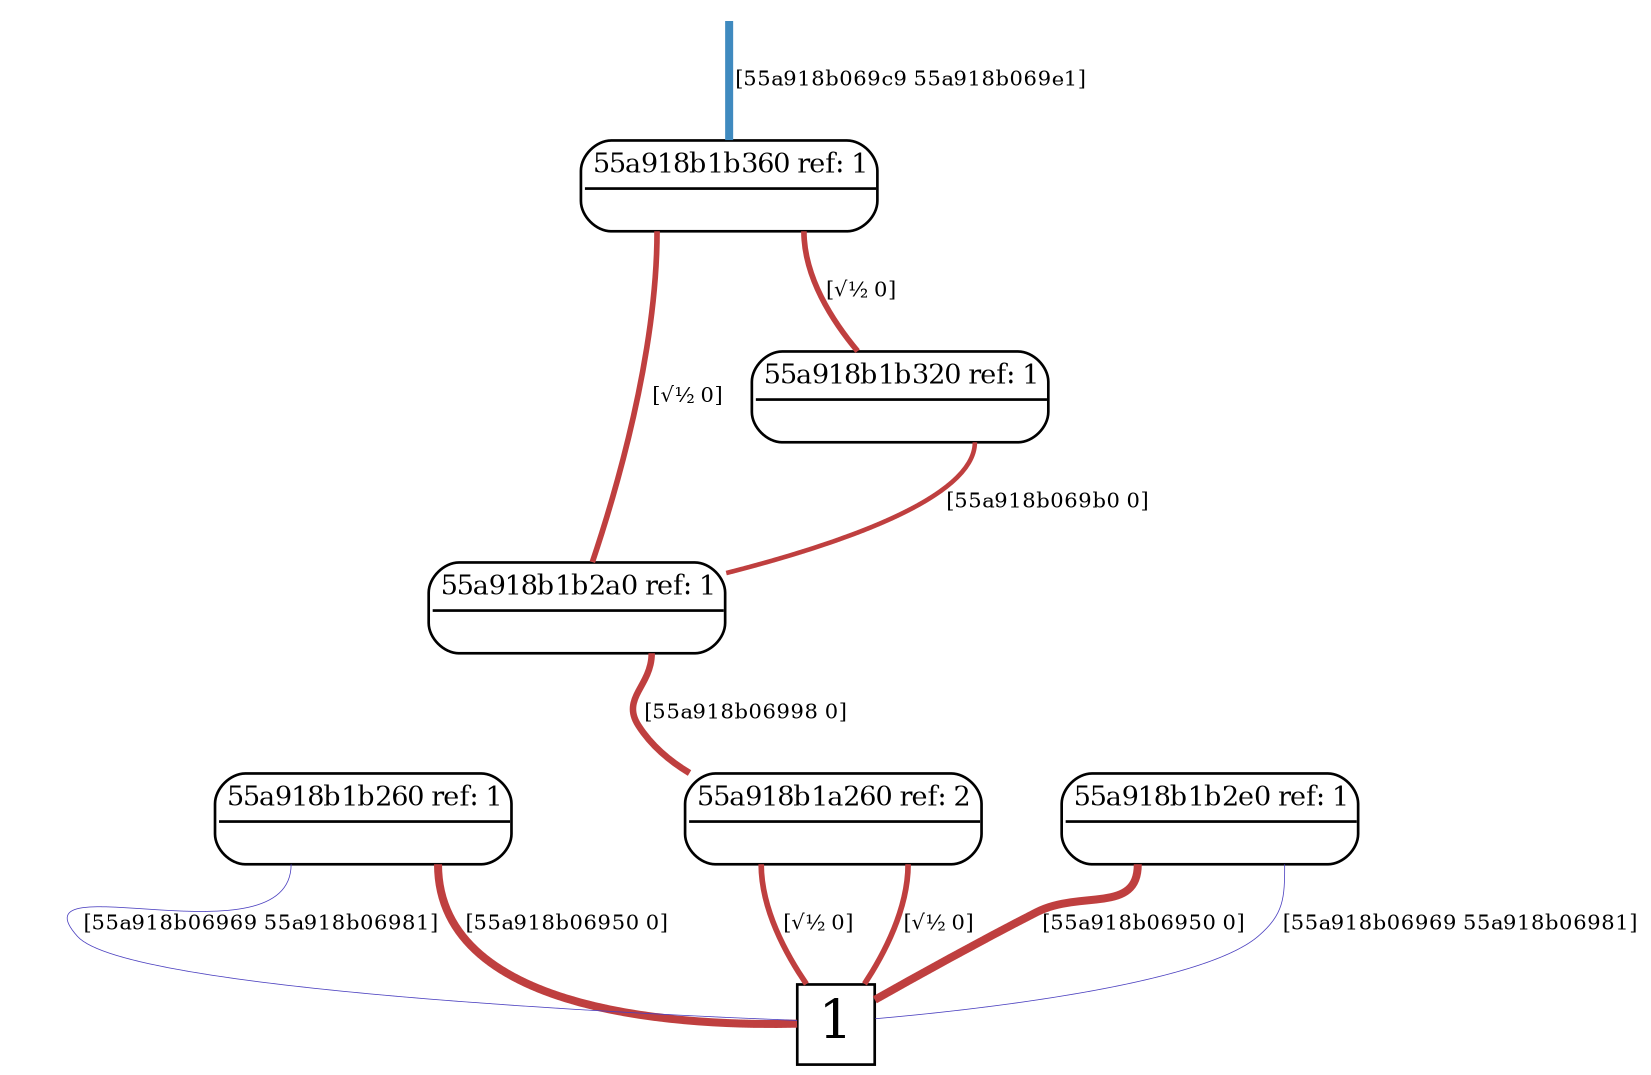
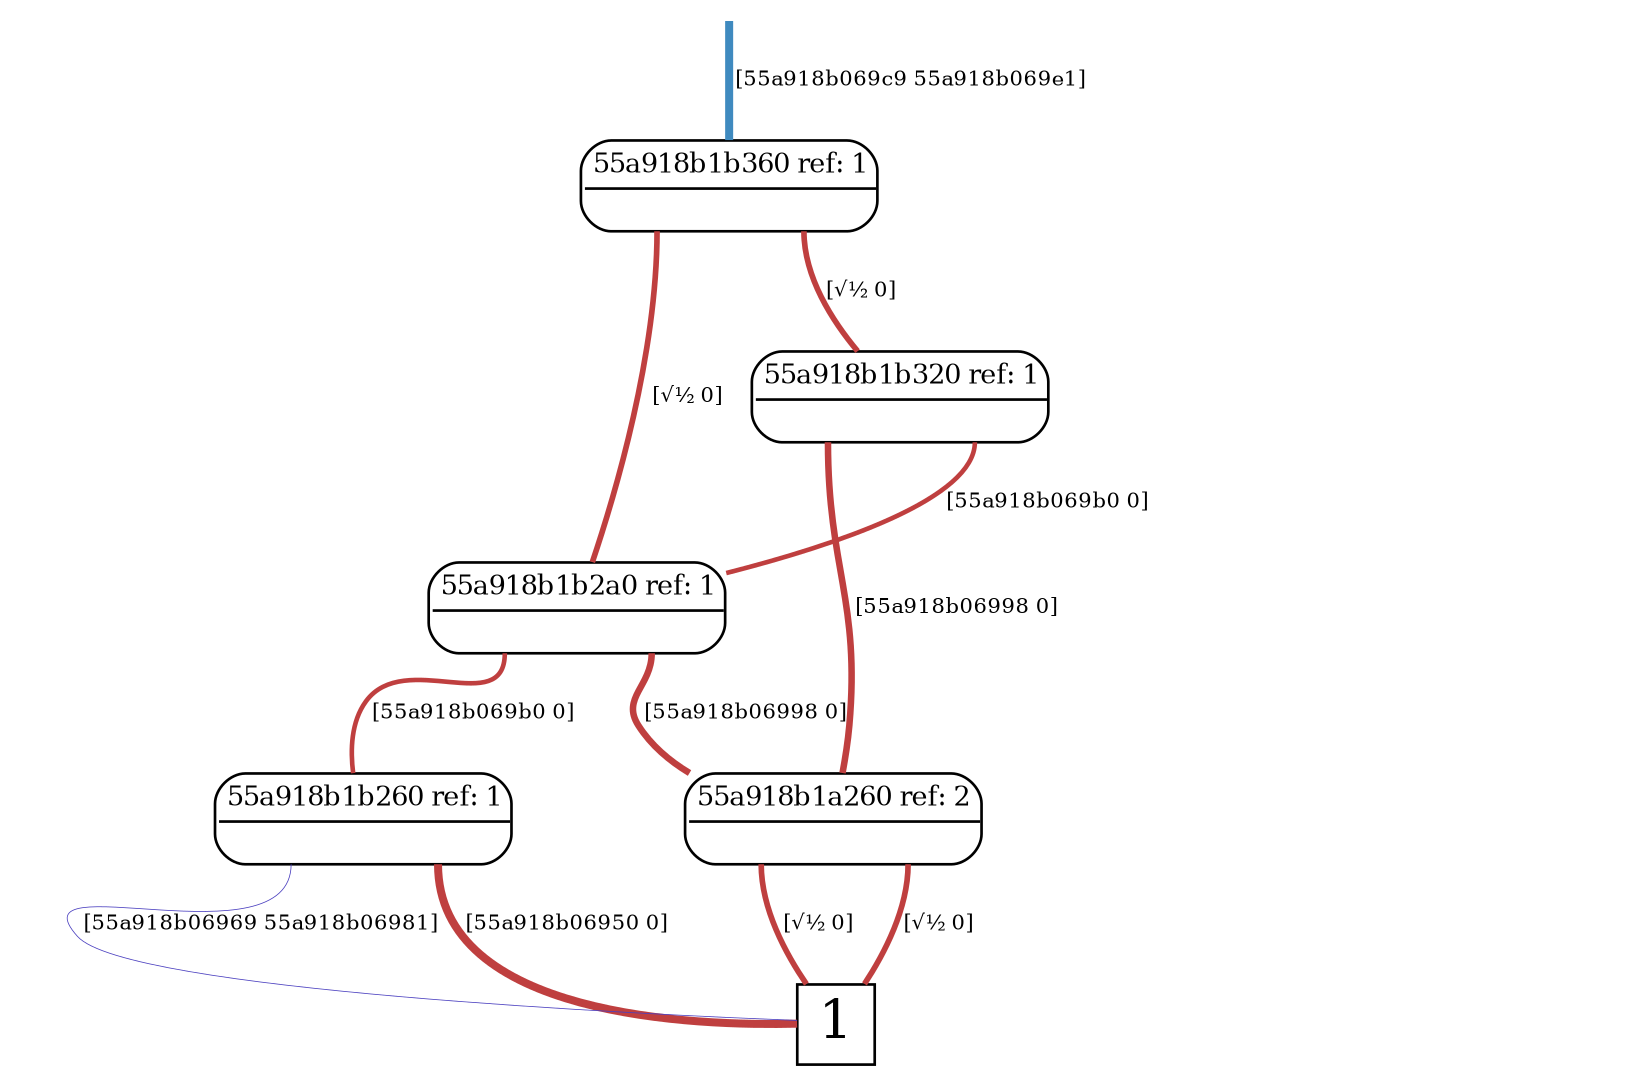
edge "55a918b1b320 ref: 1" -- "55a918b1a260 ref: 2": added, label "[55a918b06998 0]"
edge "55a918b1b2a0 ref: 1" -- "55a918b1b260 ref: 1": added, label "[55a918b069b0 0]"
node "55a918b1b2e0 ref: 1": removed
